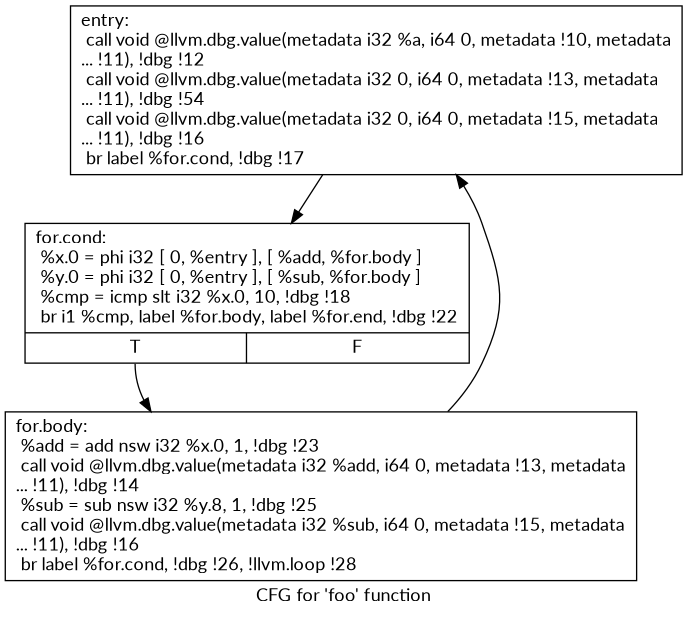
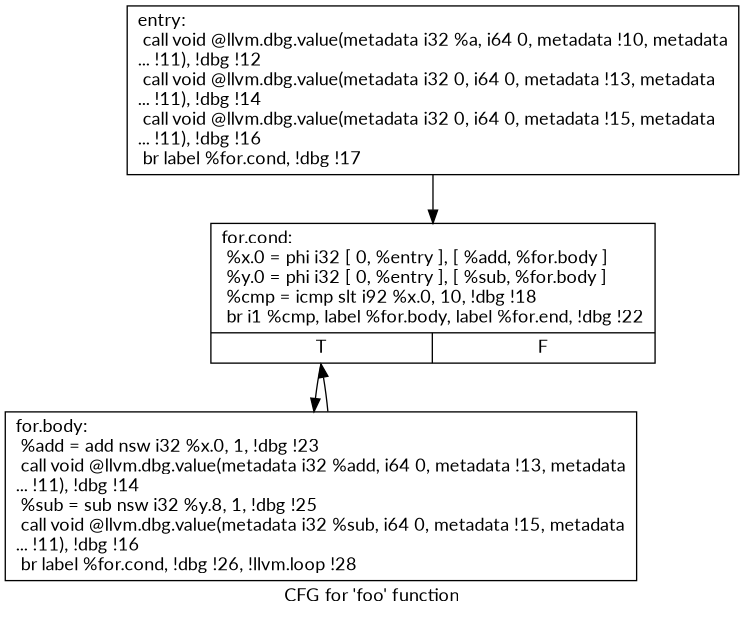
node "entry:": text "... !11), !dbg !54" -> "... !11), !dbg !14"
node "for.cond:": text "%cmp = icmp slt i32 %x.0, 10, !dbg !18" -> "%cmp = icmp slt i92 %x.0, 10, !dbg !18"
edge "for.body:" -> "entry:": now "for.body:" -> "for.cond:"
